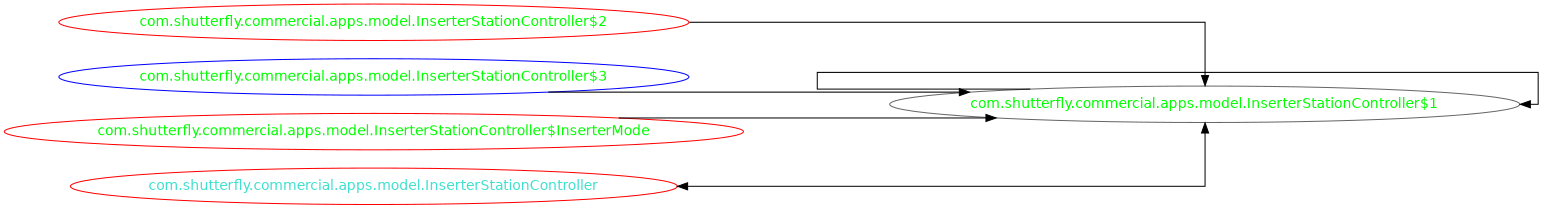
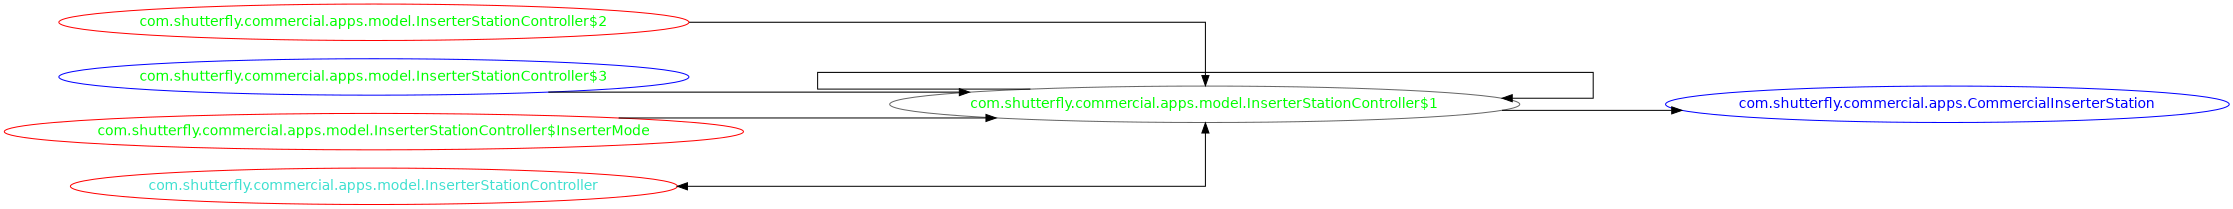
node "com.shutterfly.commercial.apps.CommercialInserterStation": added
